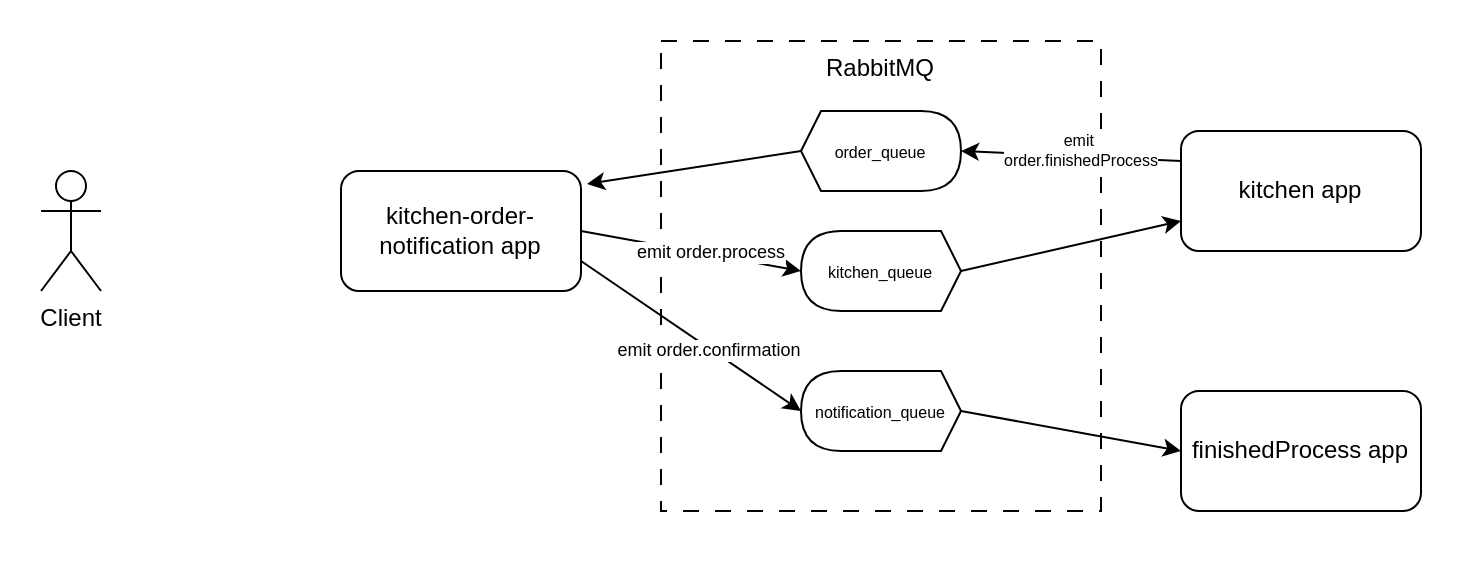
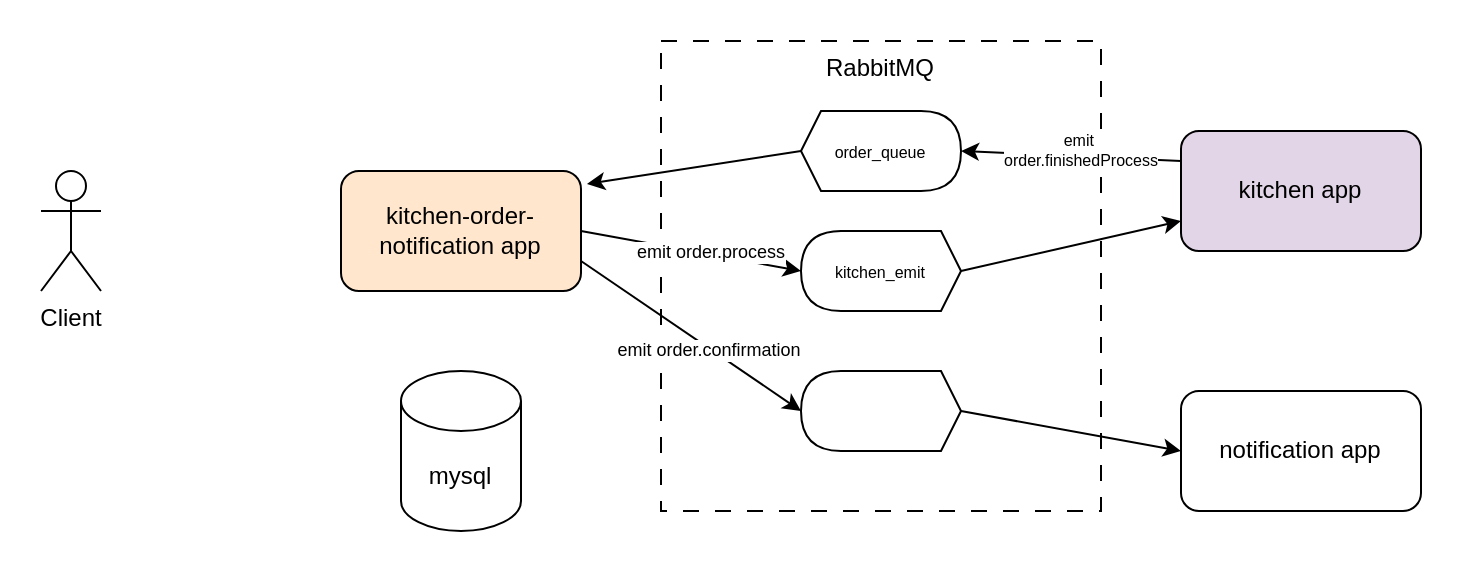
node "kitchen app": fillcolor #ffffff -> #e1d5e7
node "kitchen-order-notification app": fillcolor #ffffff -> #ffe6cc
node "kitchen_queue": label "kitchen_queue" -> "kitchen_emit"
node "notification_queue": removed
node "mysql": added
node "finishedProcess app": label "finishedProcess app" -> "notification app"
